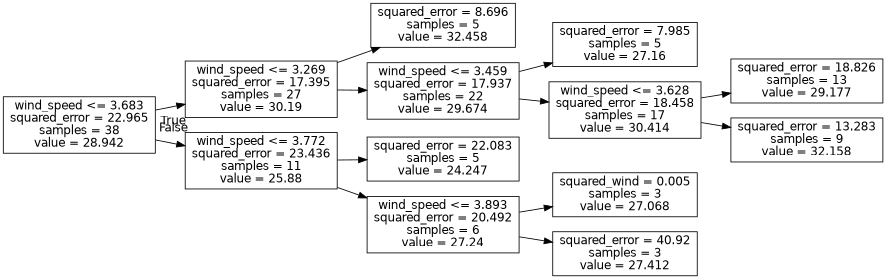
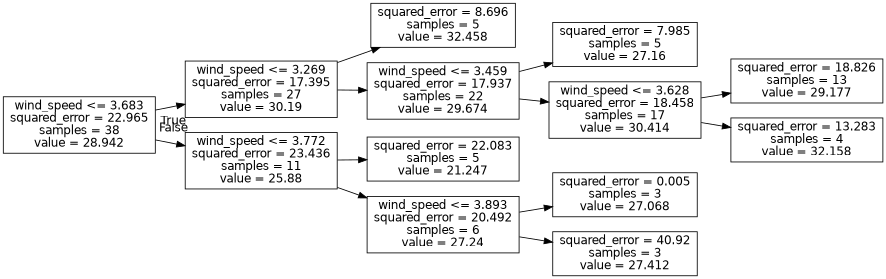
node "squared_error = 13.283 samples = 9 value = 32.158": label "squared_error = 13.283 samples = 9 value = 32.158" -> "squared_error = 13.283 samples = 4 value = 32.158"
node "squared_error = 22.083 samples = 5 value = 24.247": label "squared_error = 22.083 samples = 5 value = 24.247" -> "squared_error = 22.083 samples = 5 value = 21.247"
node "squared_wind = 0.005 samples = 3 value = 27.068": label "squared_wind = 0.005 samples = 3 value = 27.068" -> "squared_error = 0.005 samples = 3 value = 27.068"
